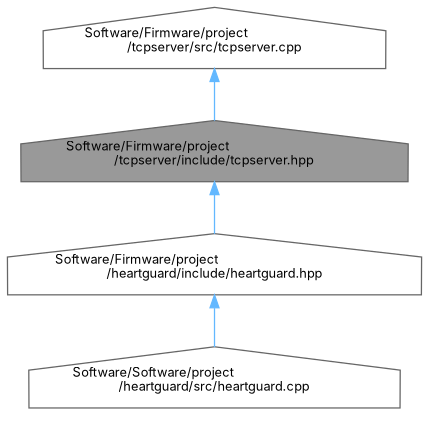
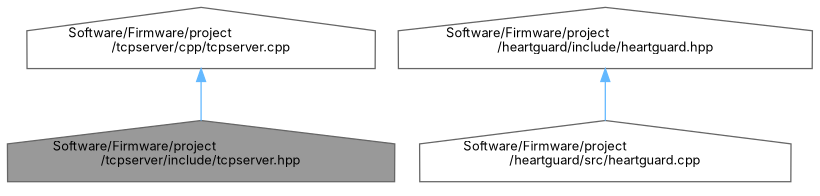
node "Software/Firmware/project /tcpserver/src/tcpserver.cpp": label "Software/Firmware/project /tcpserver/src/tcpserver.cpp" -> "Software/Firmware/project /tcpserver/cpp/tcpserver.cpp"
edge "Software/Firmware/project /heartguard/include/heartguard.hpp" -> "Software/Firmware/project /tcpserver/include/tcpserver.hpp": removed
node "Software/Software/project /heartguard/src/heartguard.cpp": label "Software/Software/project /heartguard/src/heartguard.cpp" -> "Software/Firmware/project /heartguard/src/heartguard.cpp"
